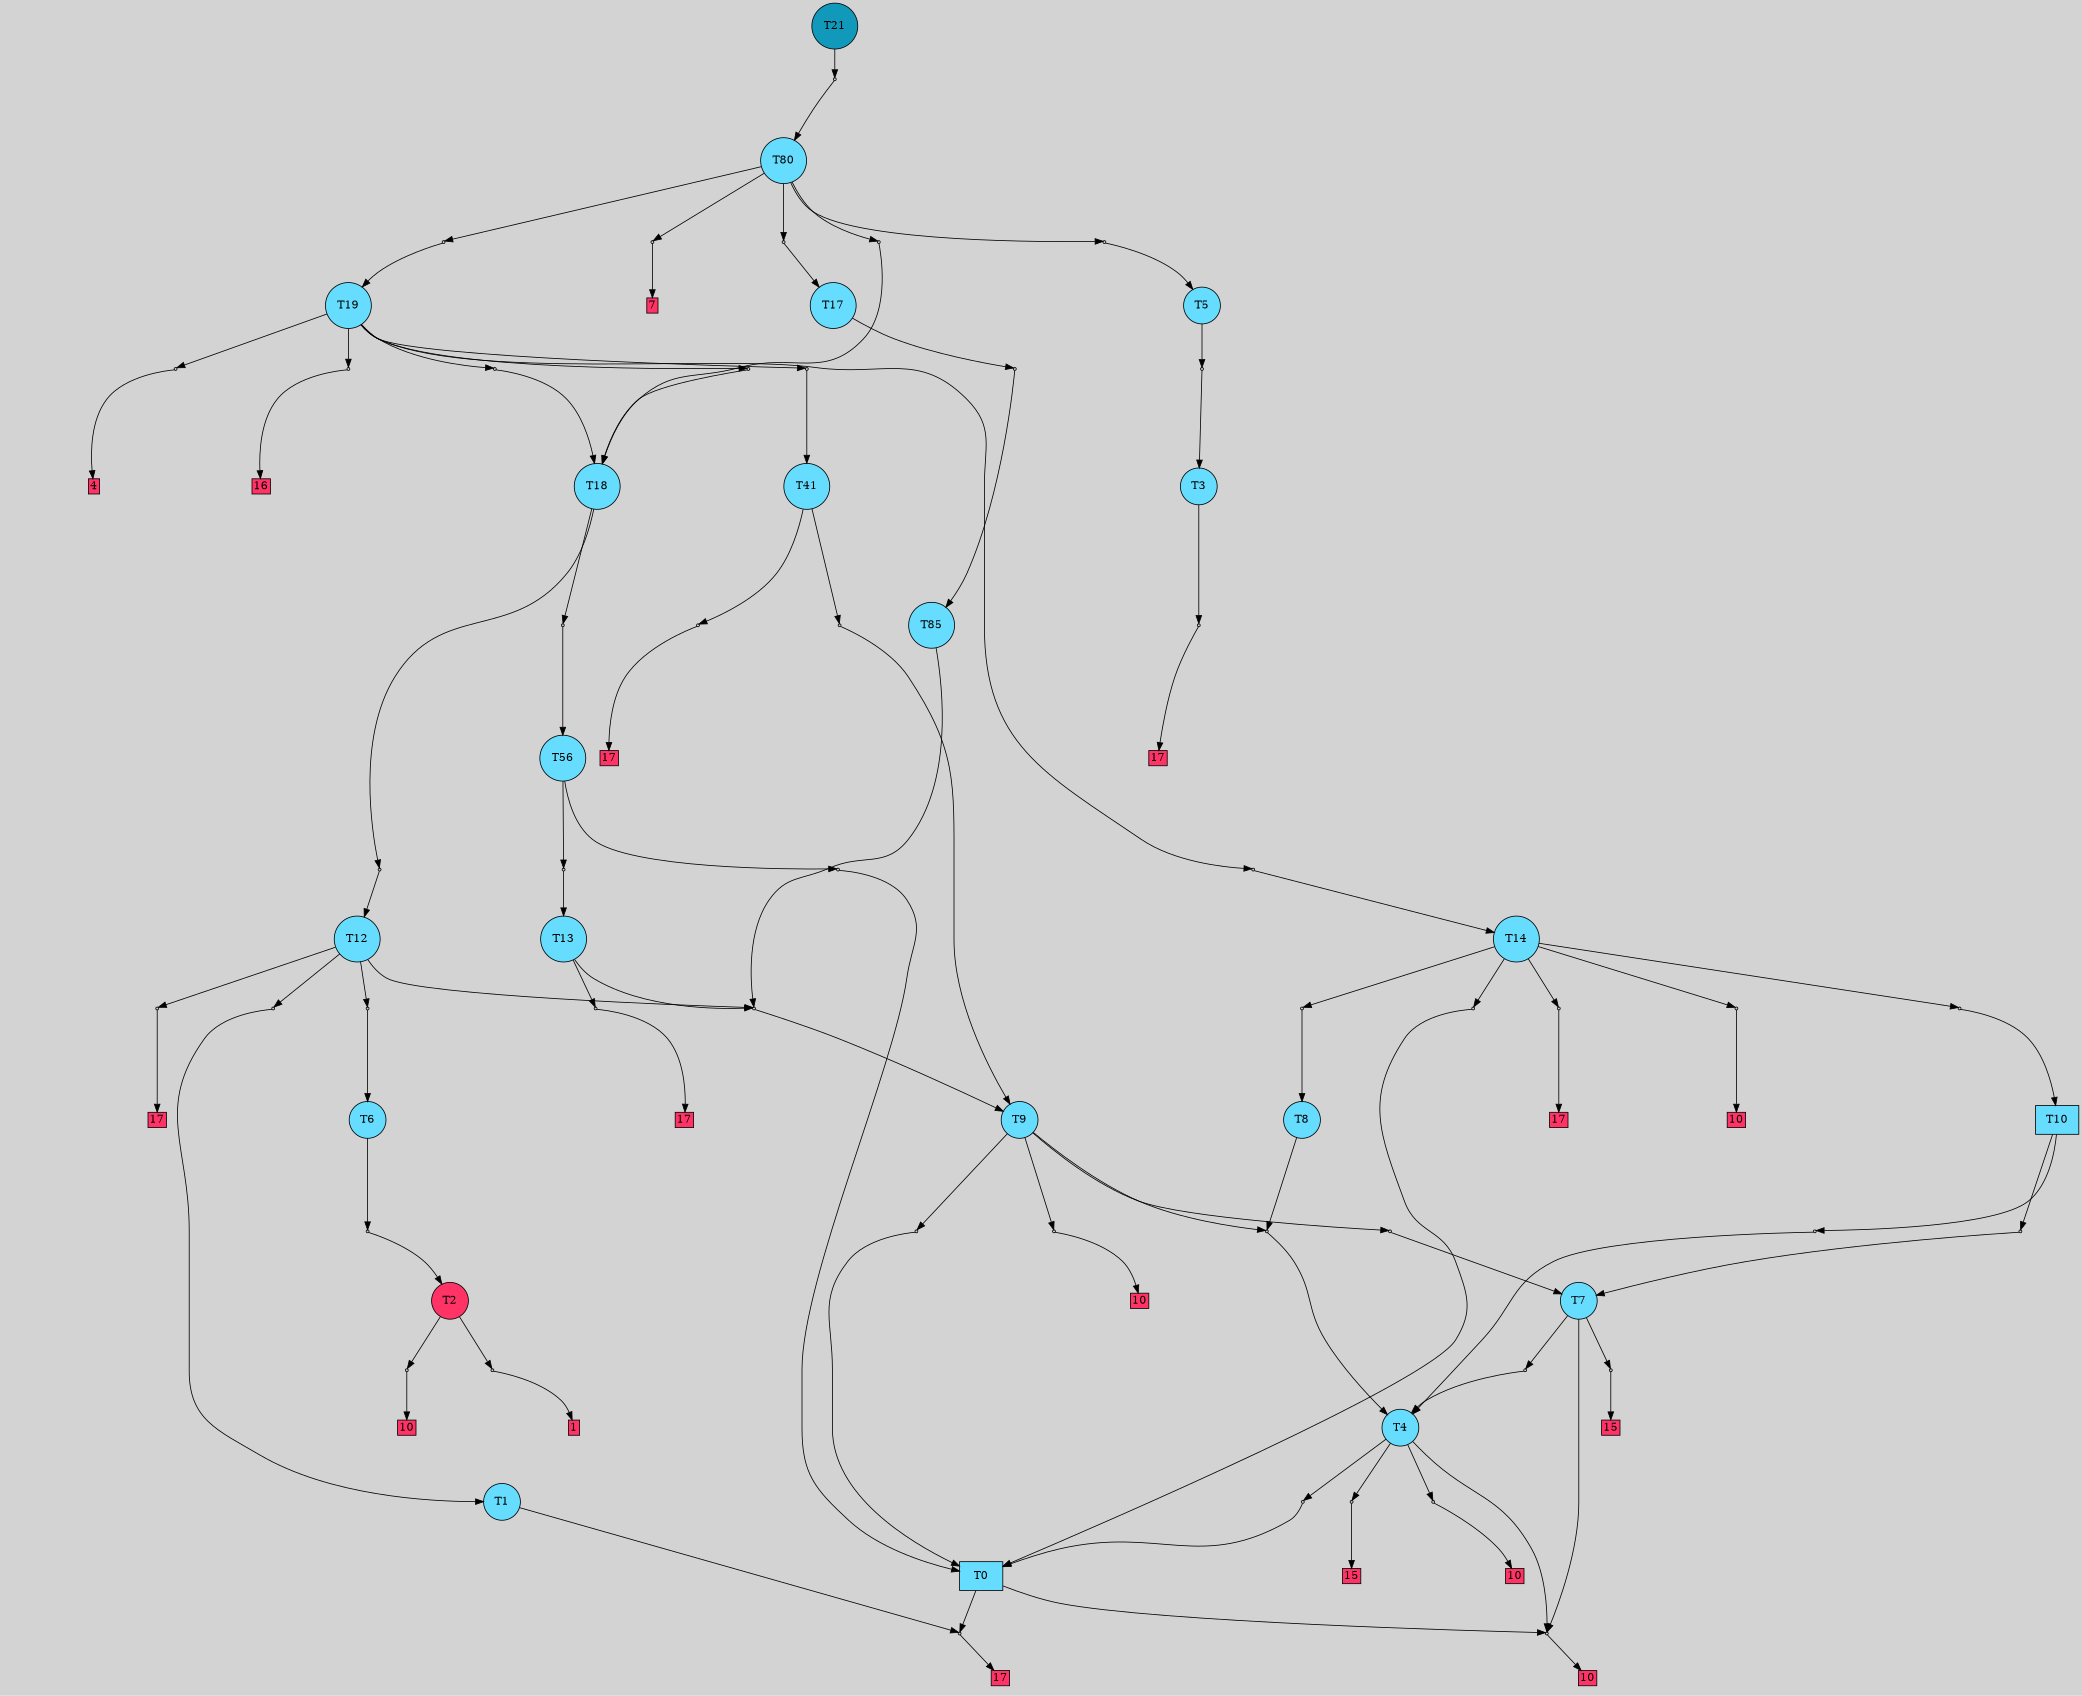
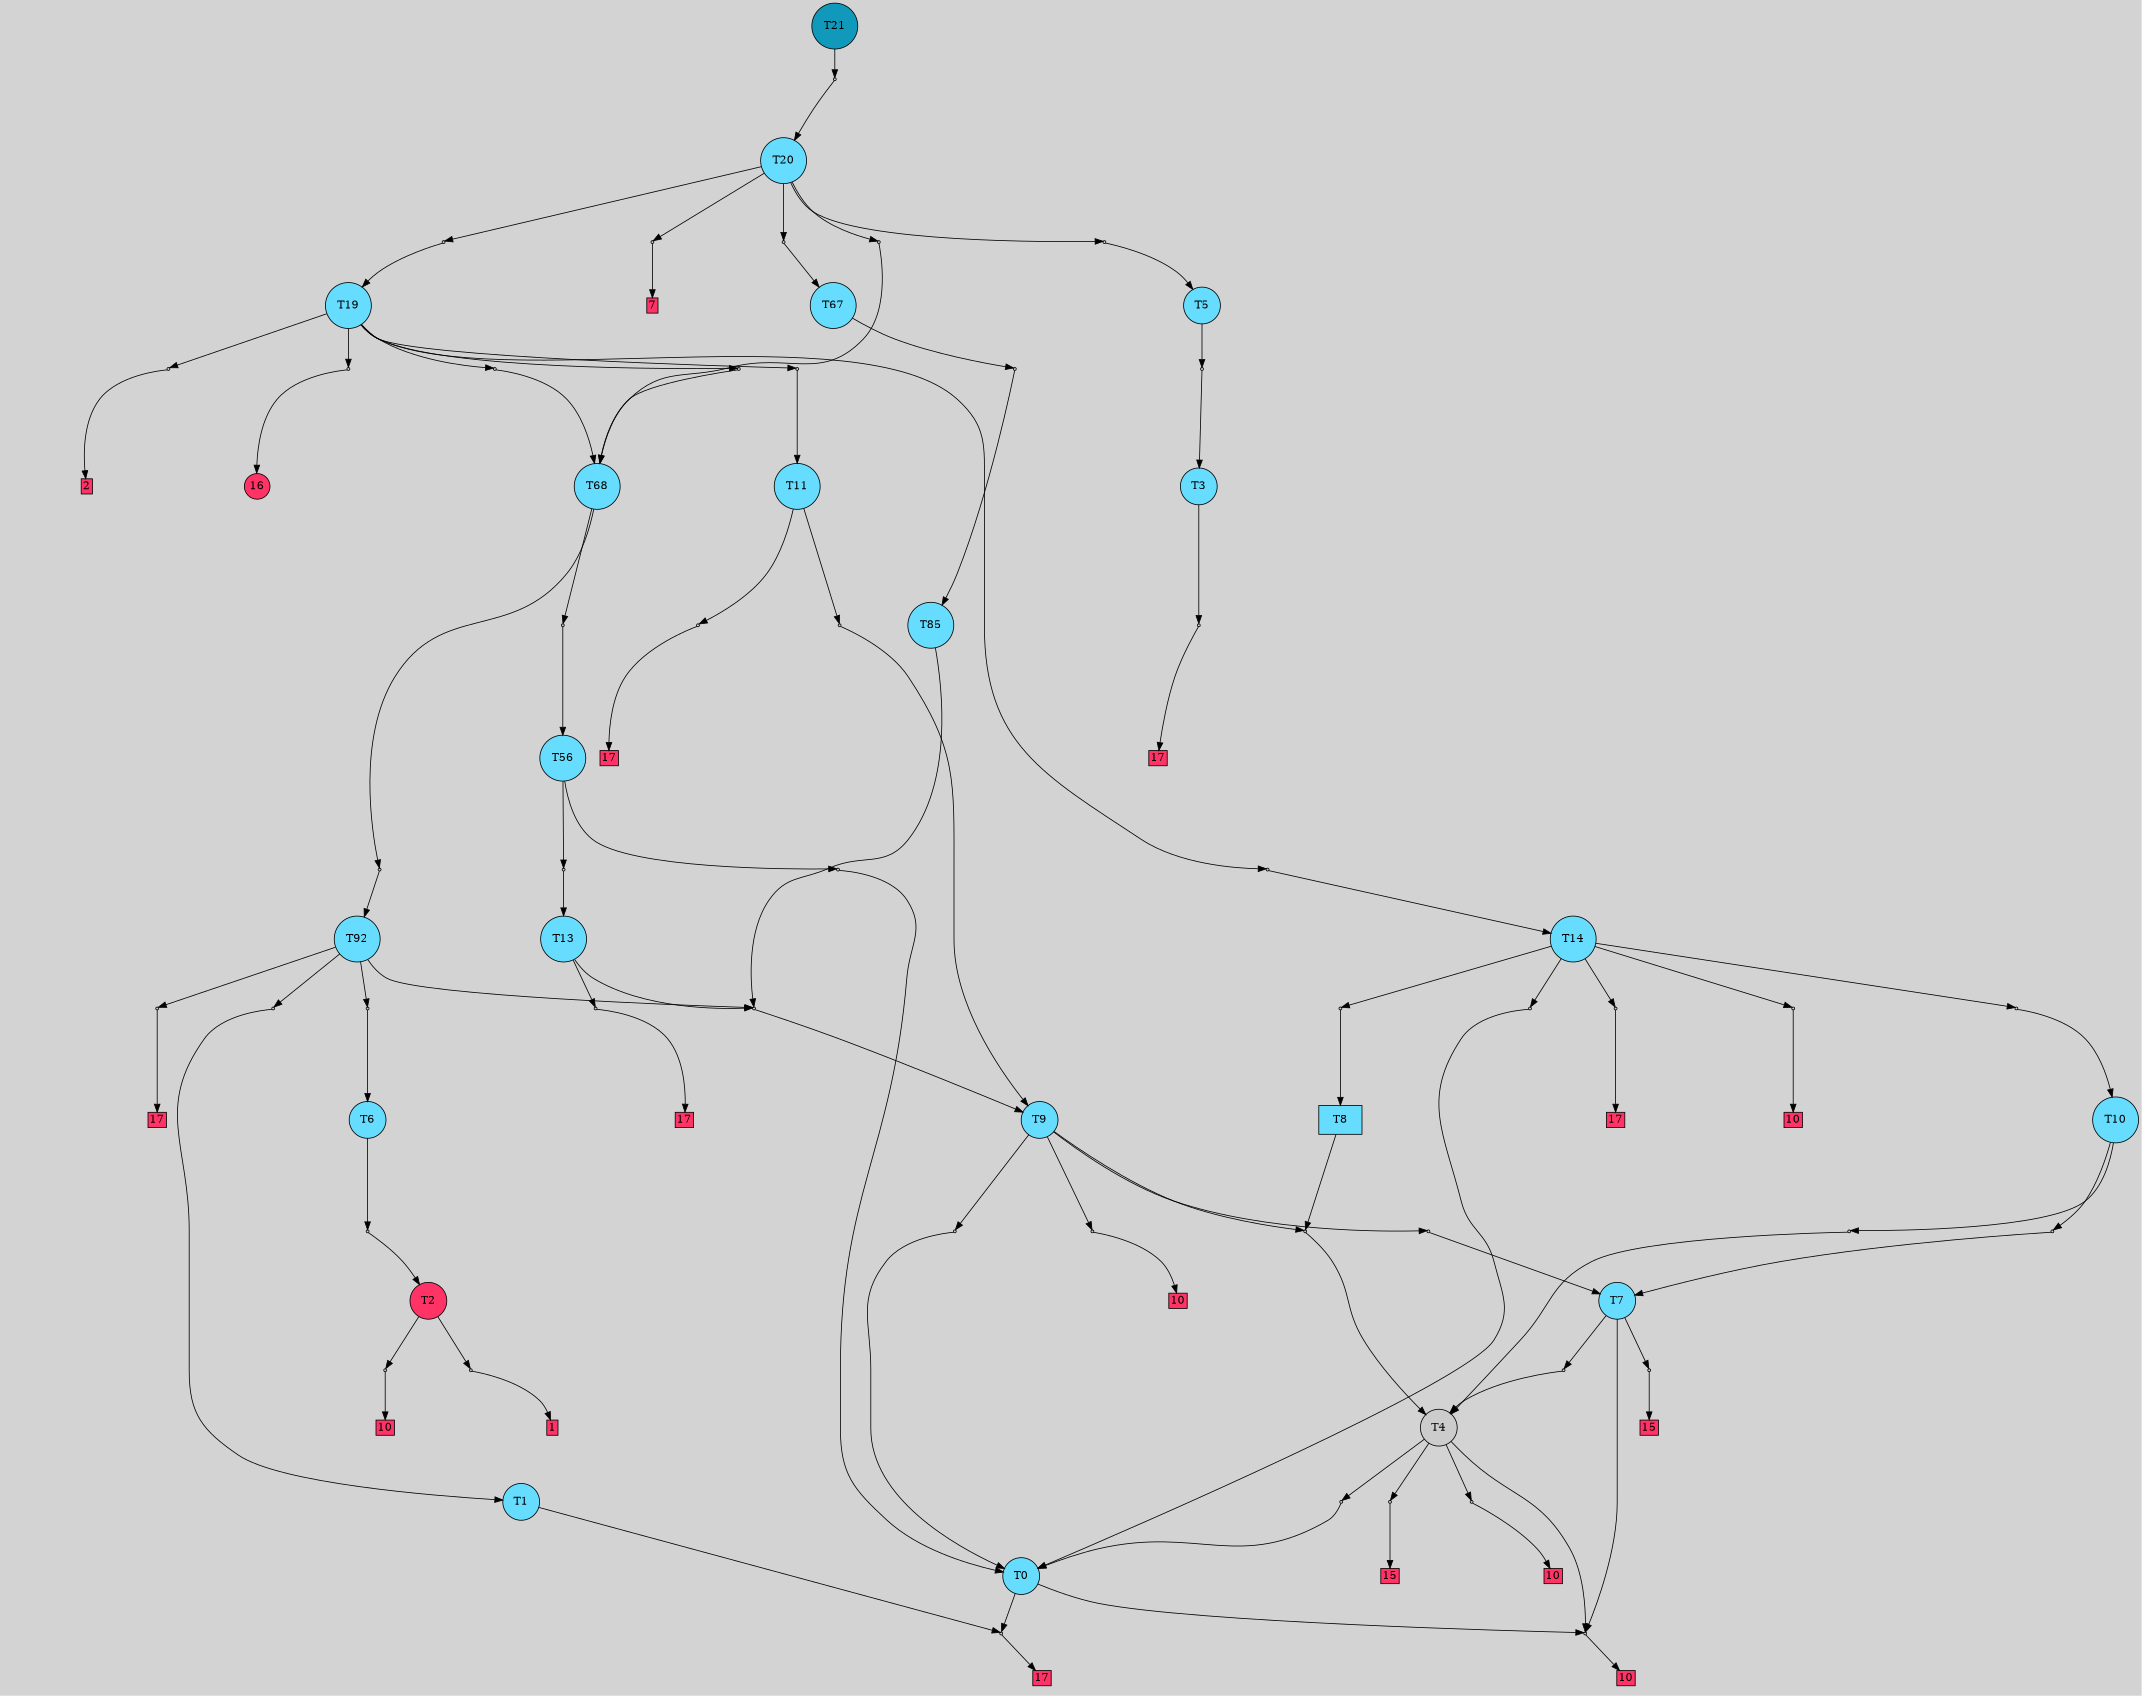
node "T80": label "T80" -> "T20"
node "T17": label "T17" -> "T67"
node "4": label "4" -> "2"
node "16": shape box -> circle
node "T18": label "T18" -> "T68"
node "T41": label "T41" -> "T11"
node "T12": label "T12" -> "T92"
node "T8": shape circle -> box
node "T10": shape box -> circle
node "T4": fillcolor #66ddff -> #cccccc
node "T0": shape box -> circle
